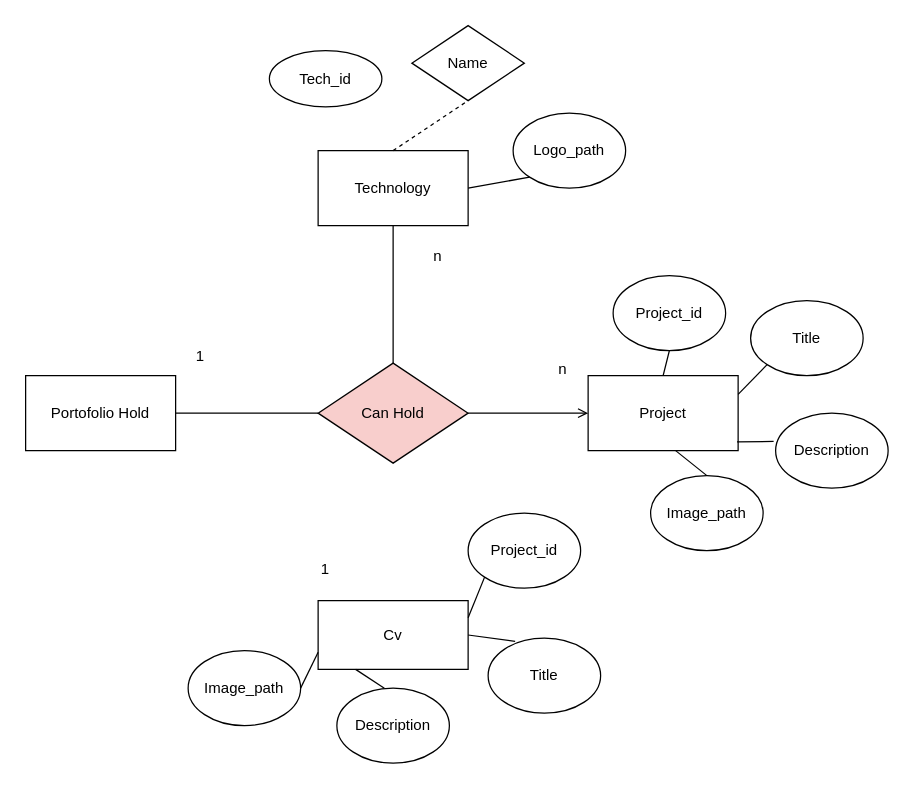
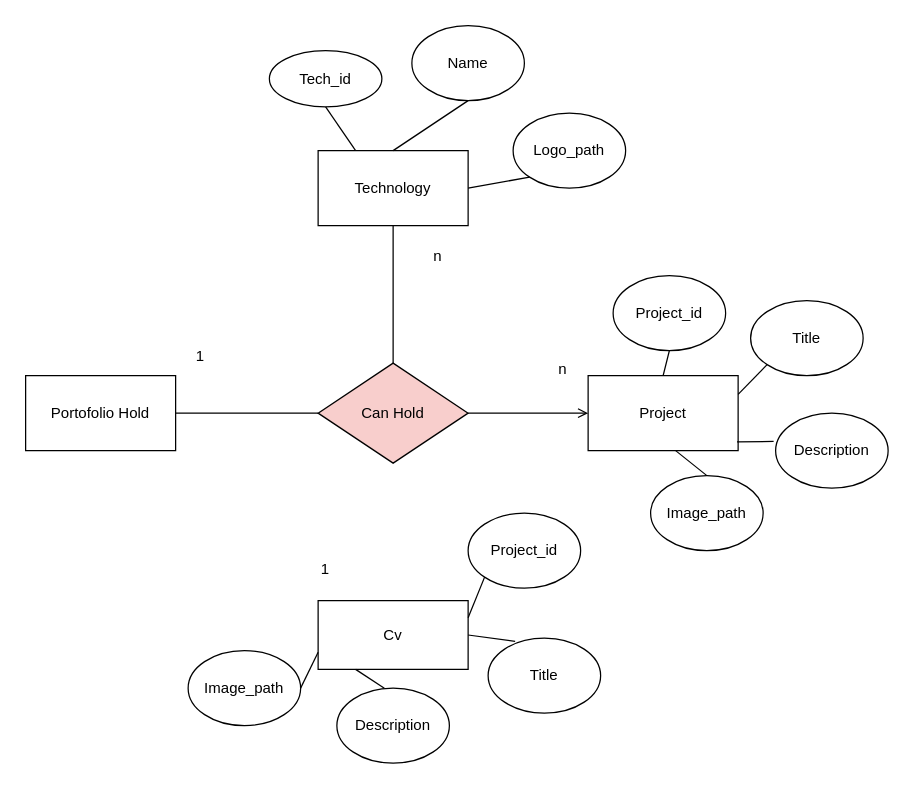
node "Name": shape diamond -> ellipse
edge "Name" -- "Technology": style dashed -> solid
edge "Tech_id" -- "Technology": added
